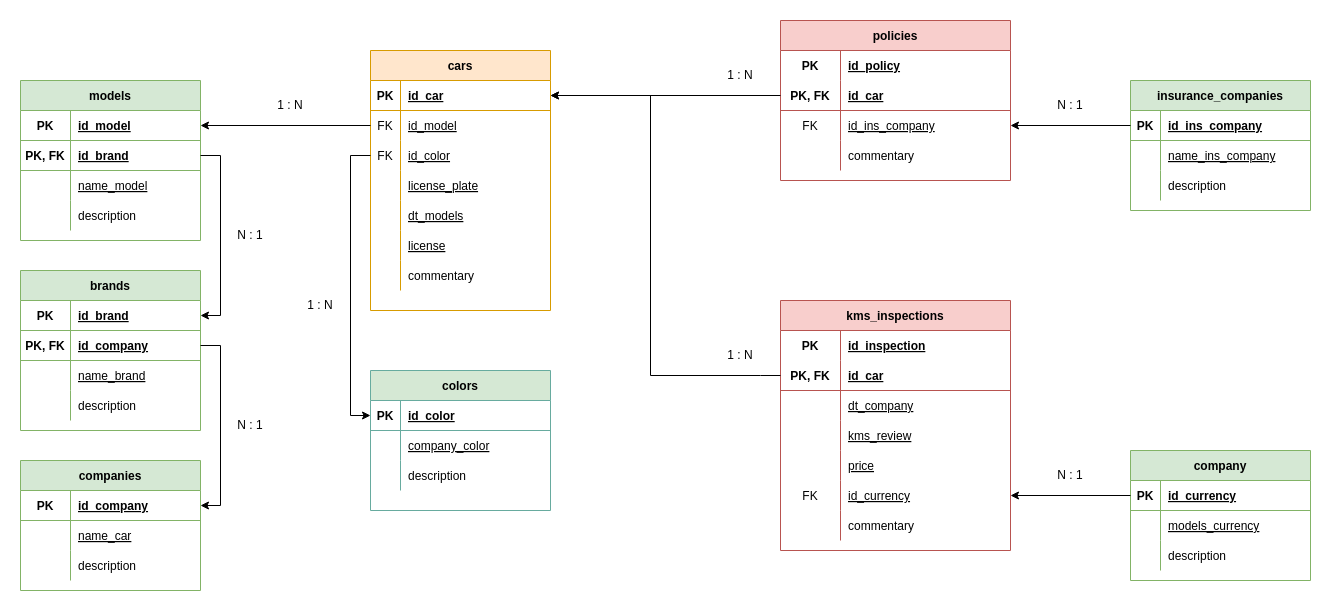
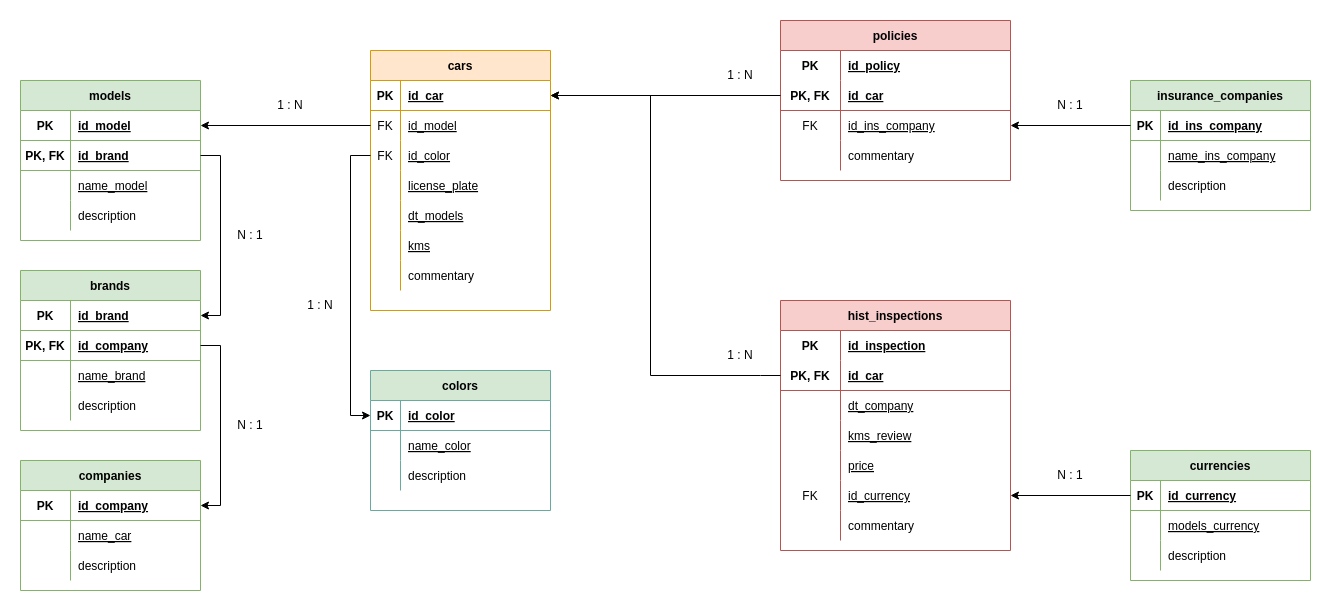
node "license": label "license" -> "kms"
node "kms_inspections": label "kms_inspections" -> "hist_inspections"
node "company_color": label "company_color" -> "name_color"
node "company": label "company" -> "currencies"
